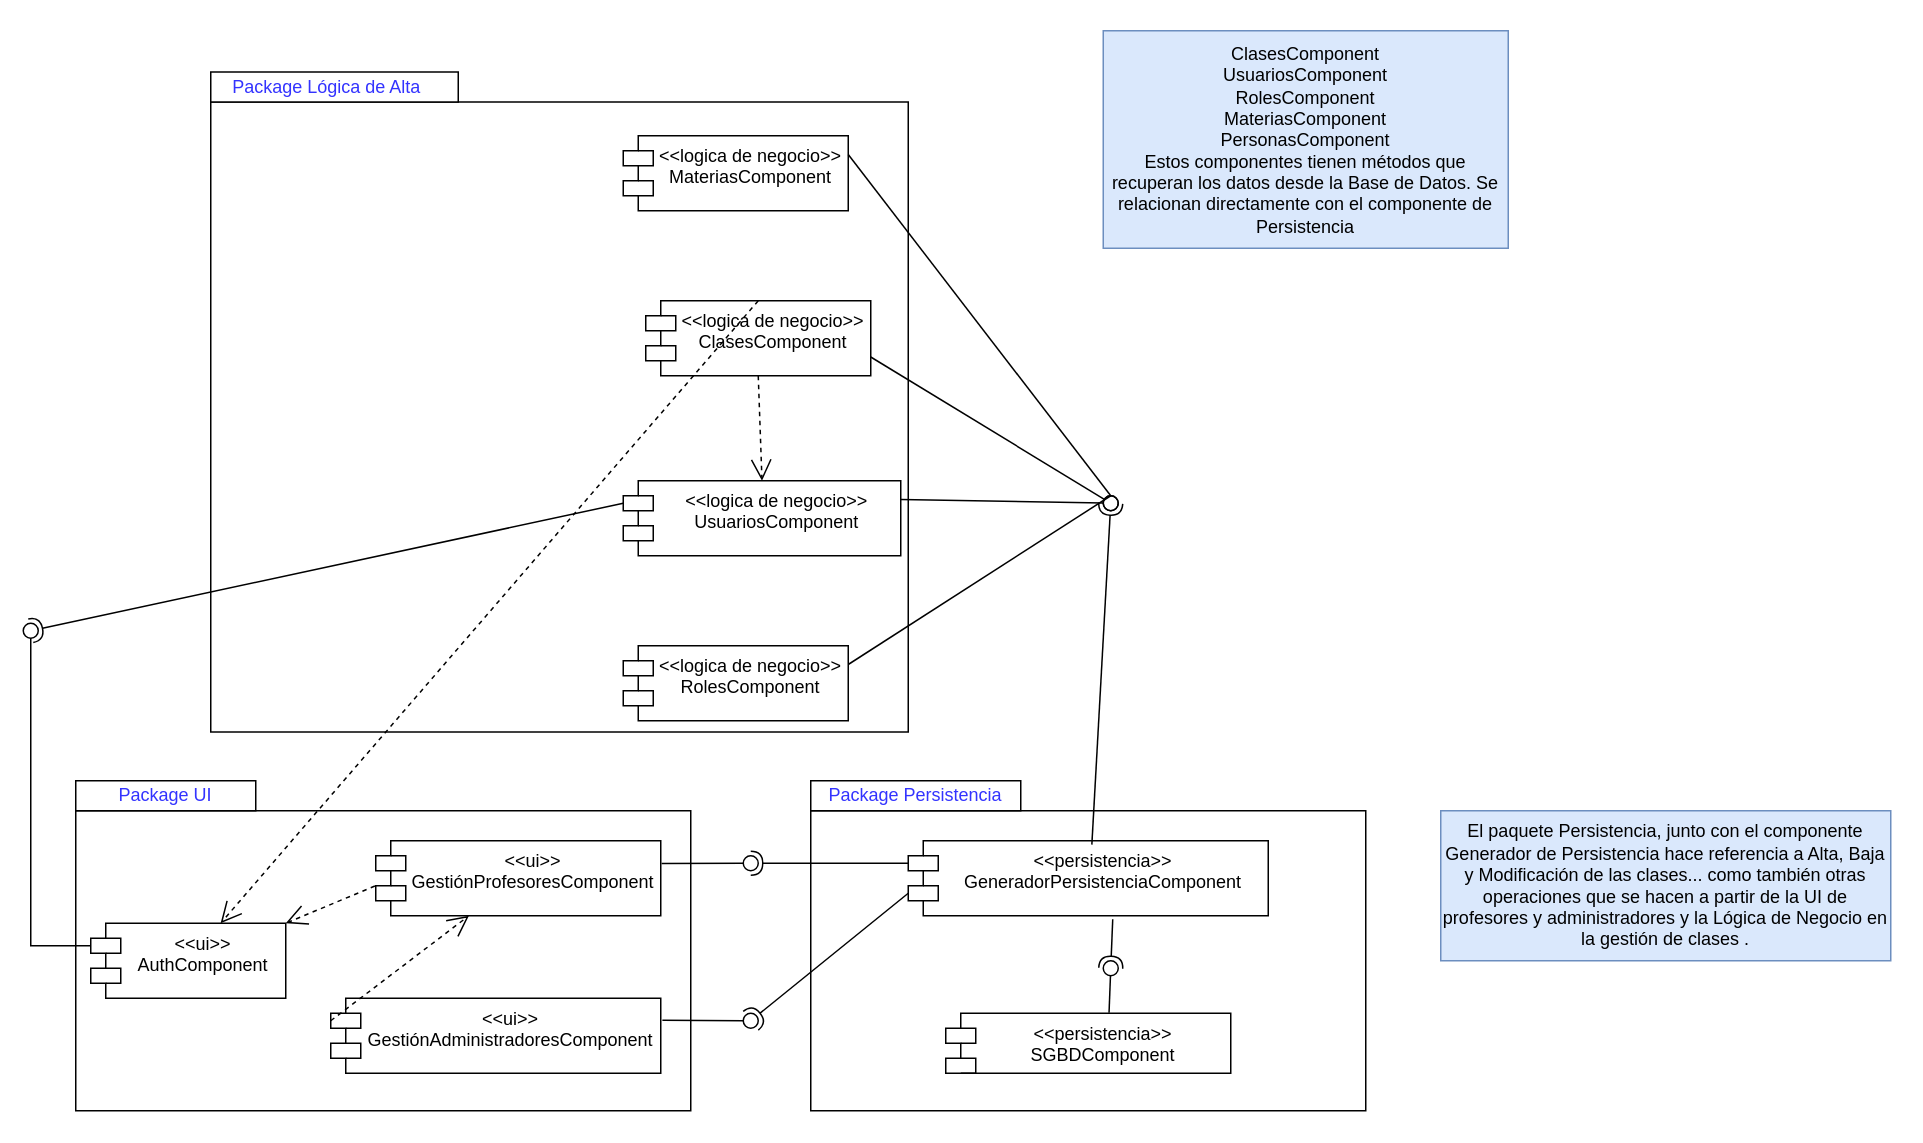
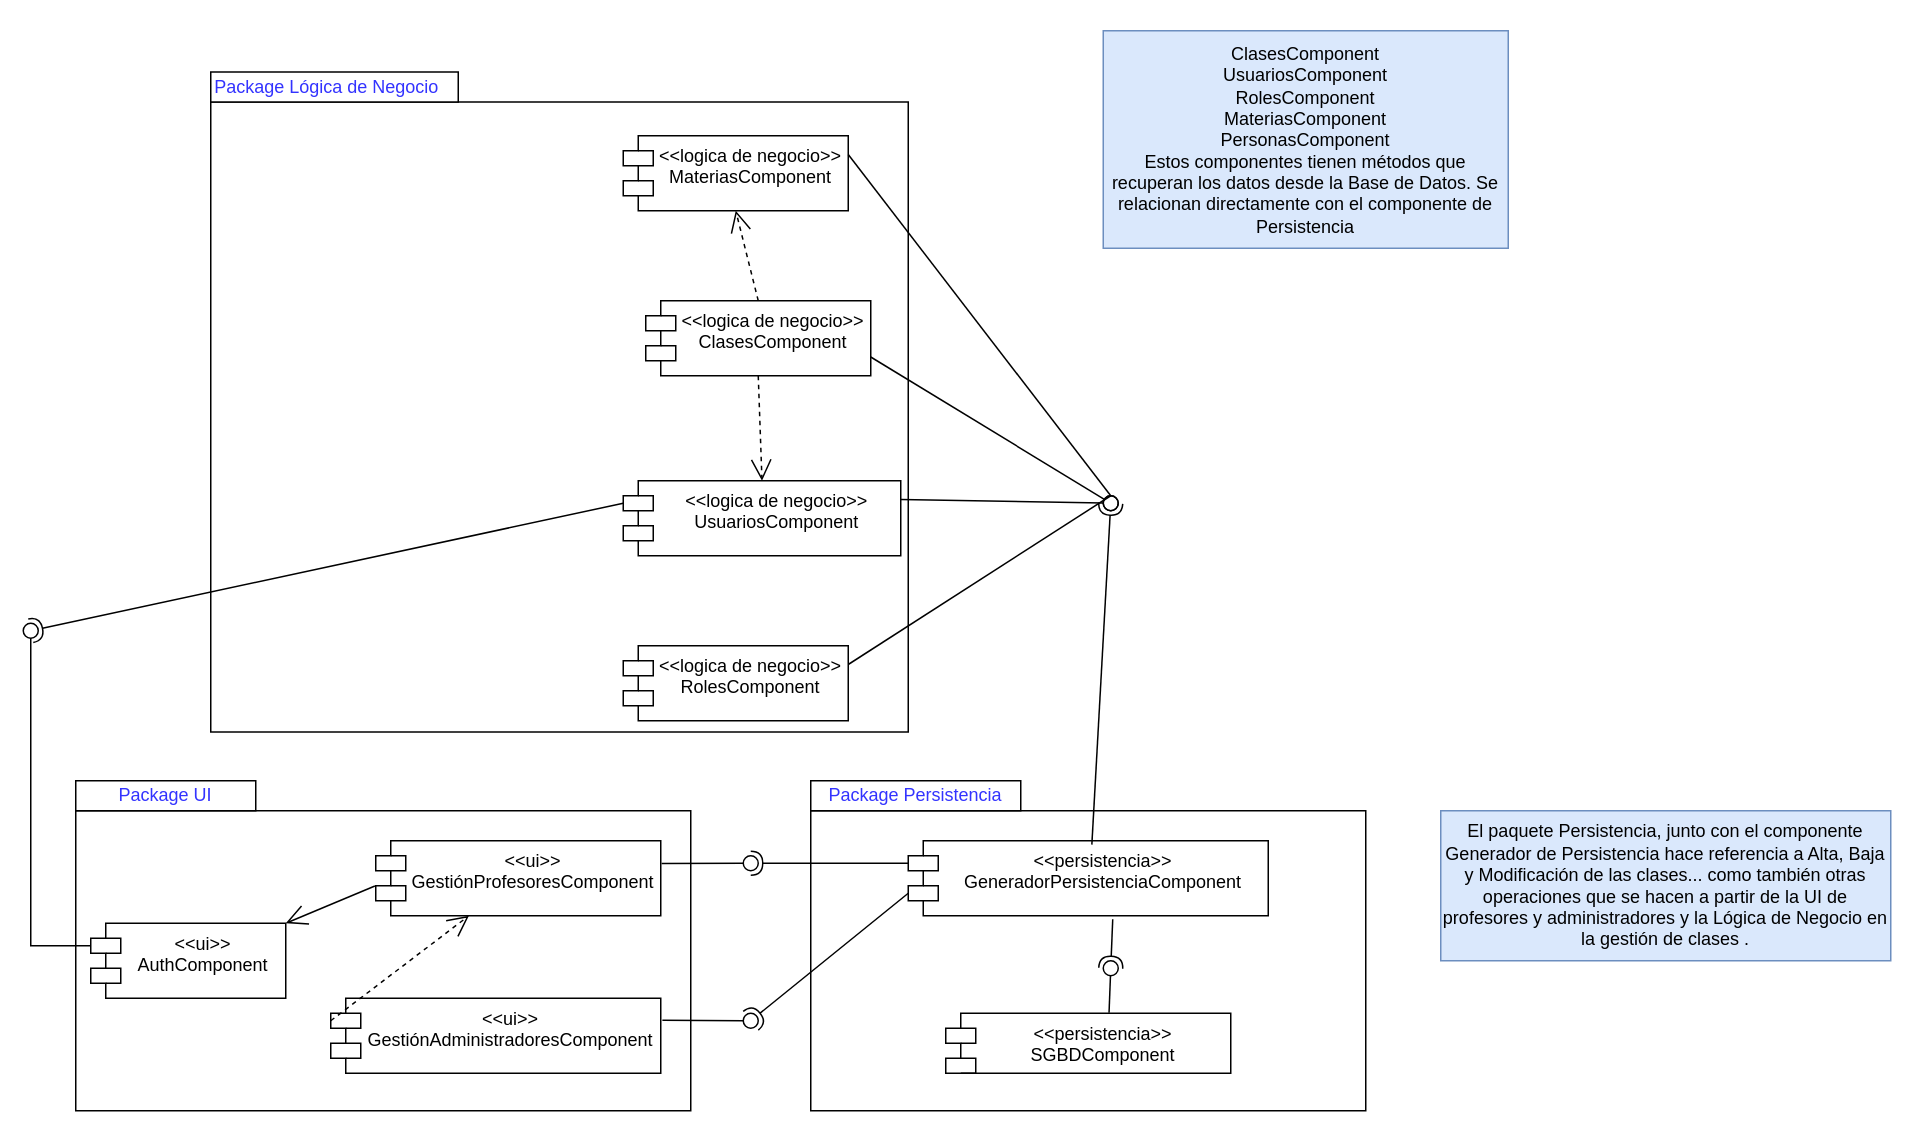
node "Package Lógica de Alta": label "Package Lógica de Alta" -> "Package Lógica de Negocio"
edge "<<logica de negocio>> ClasesComponent" -> "<<ui>> AuthComponent": now "<<logica de negocio>> ClasesComponent" -> "<<logica de negocio>> MateriasComponent"
edge "<<ui>> GestiónProfesoresComponent" -> "<<ui>> AuthComponent": style dashed -> solid
